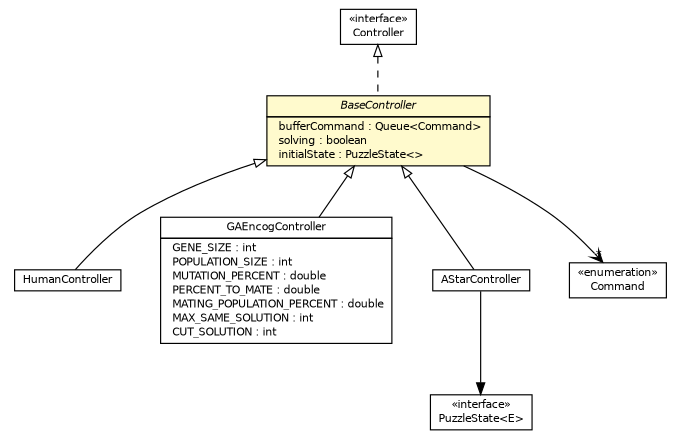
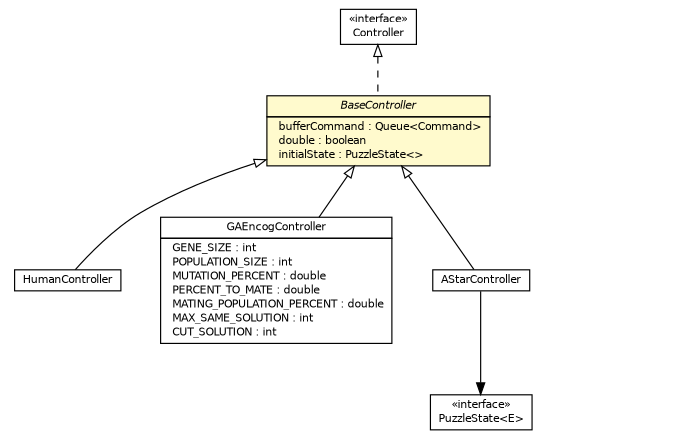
node "BaseController": text "solving : boolean" -> "double : boolean"
node "Command": removed
